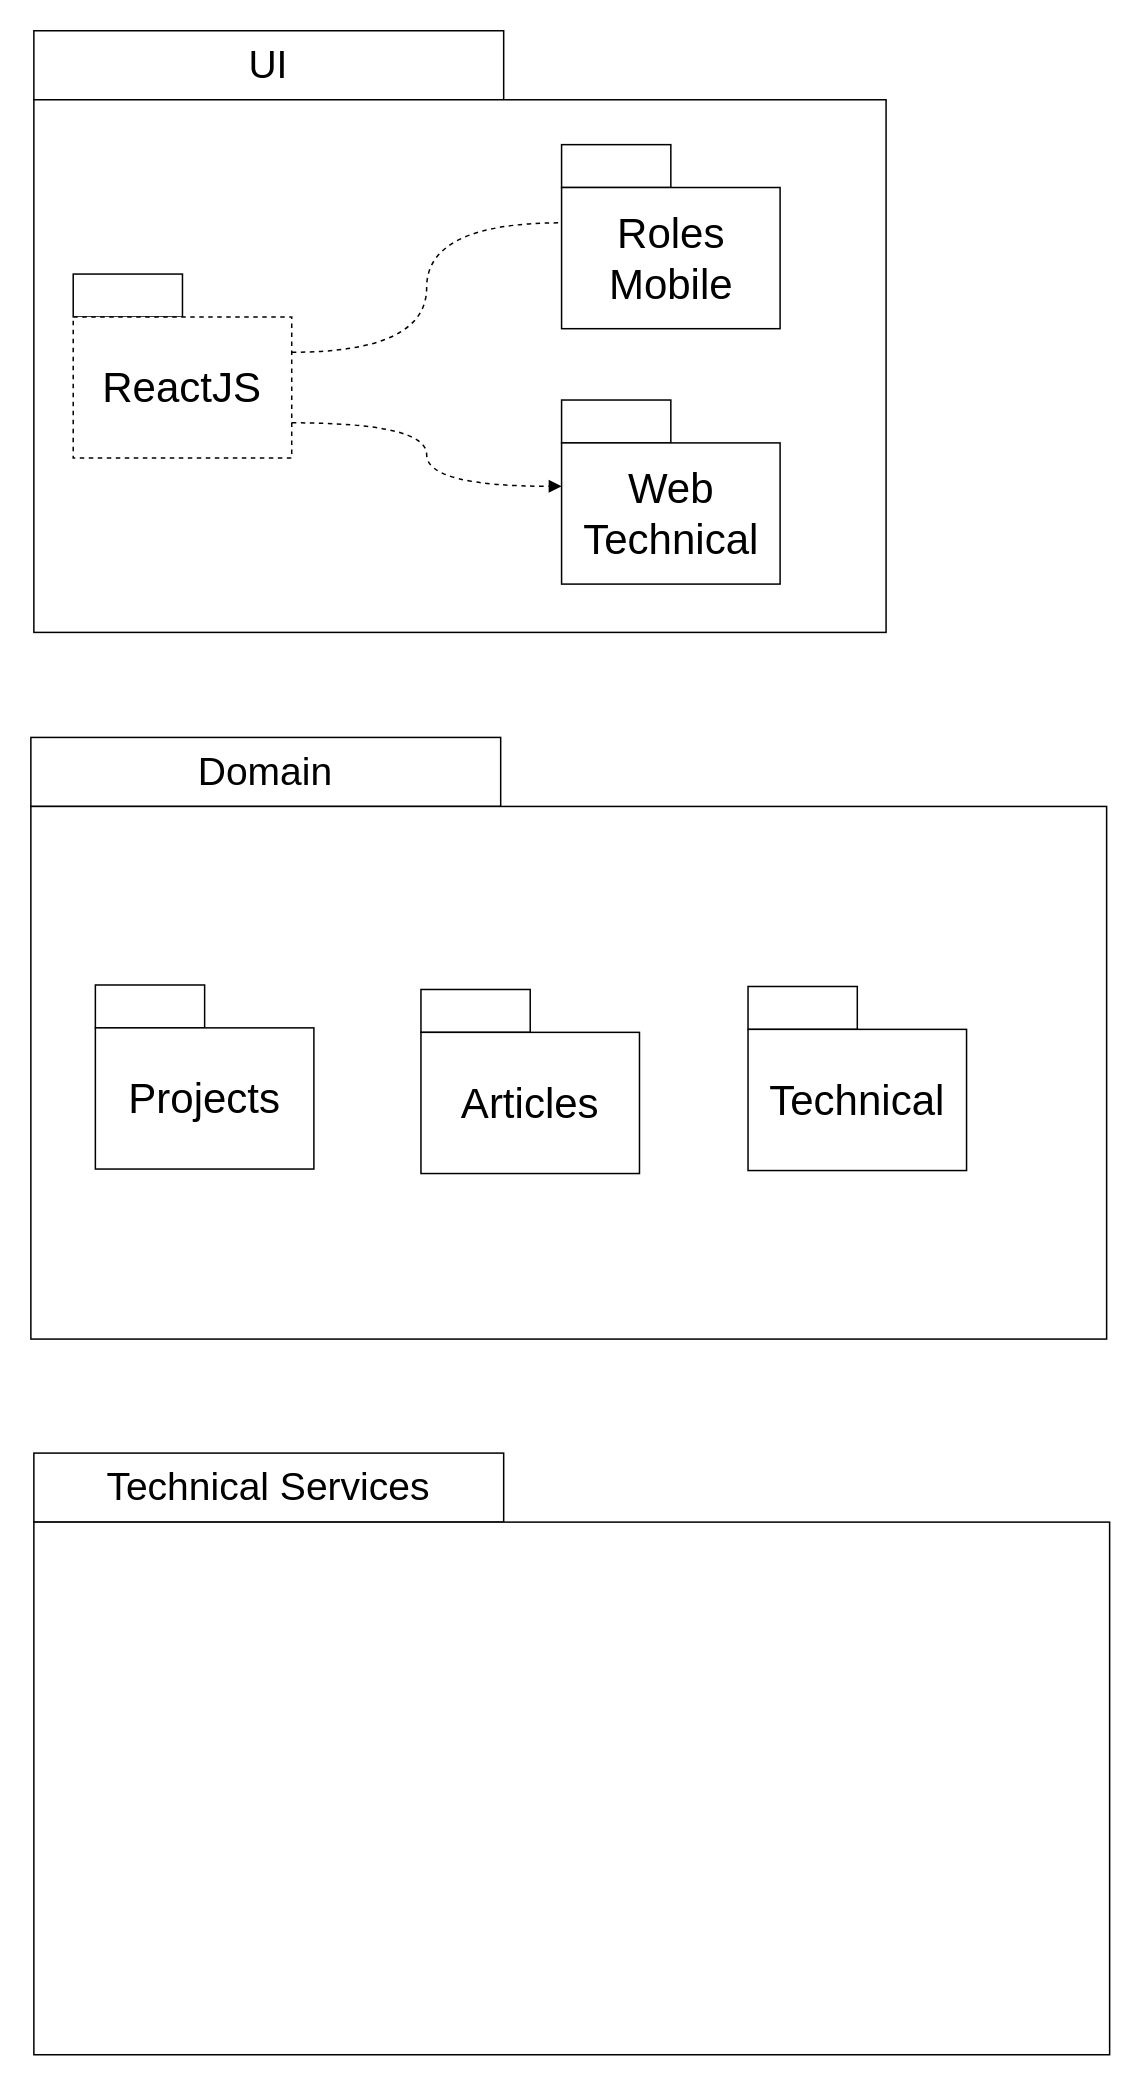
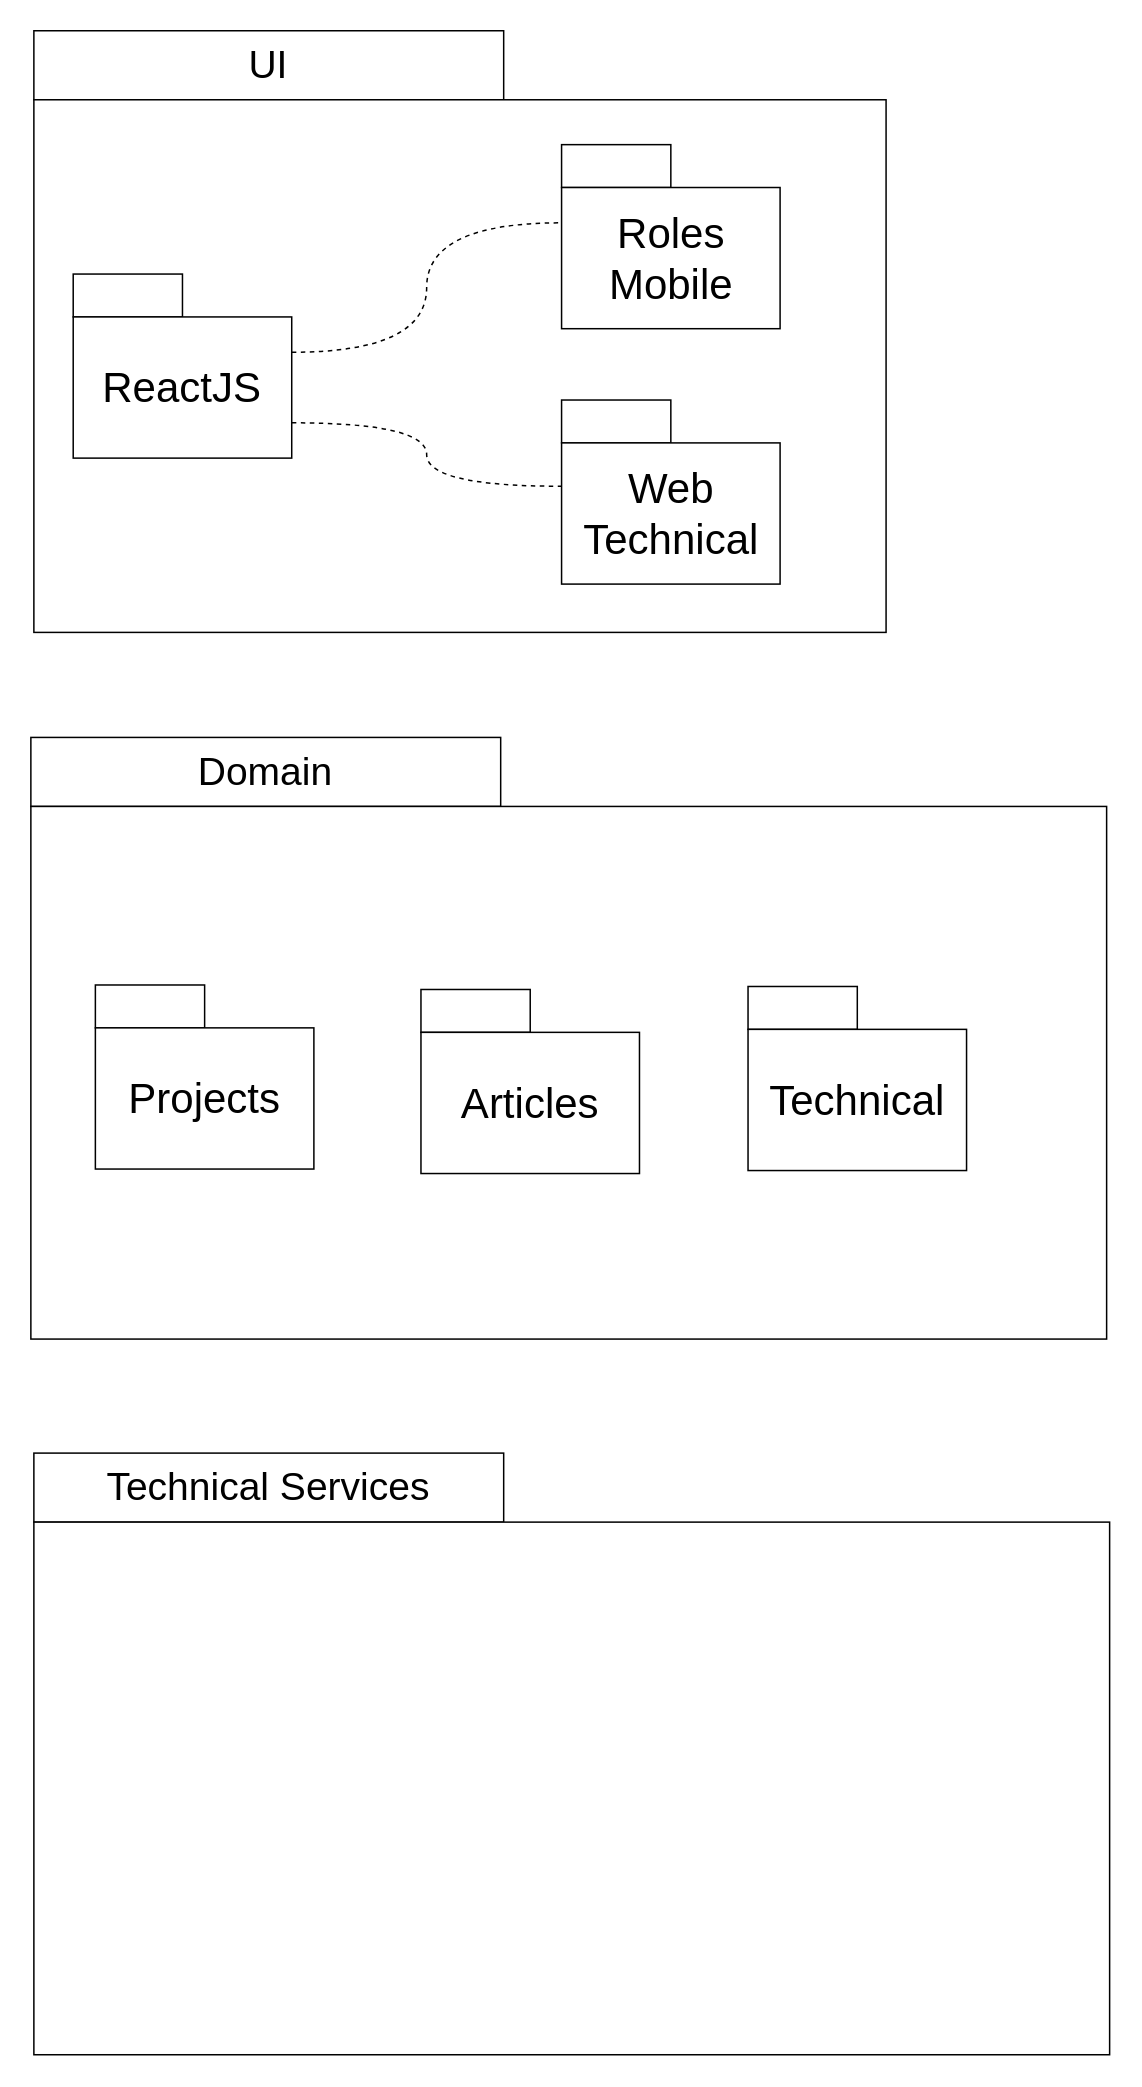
node "ReactJS": style dashed -> solid
edge "ReactJS" -> "Web Technical": arrowhead block -> none
